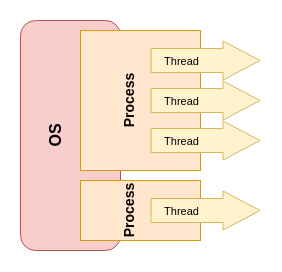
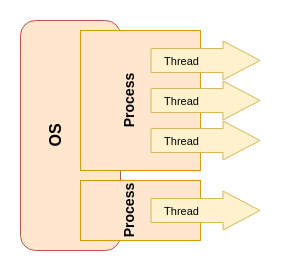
node "OS": fillcolor #f8cecc -> #ffe6cc
